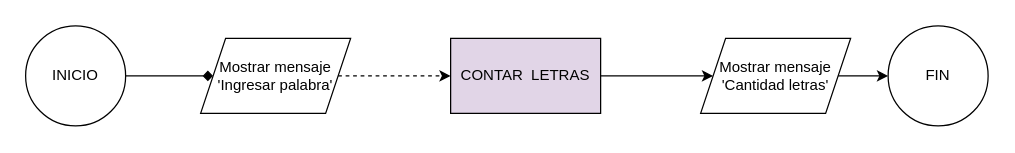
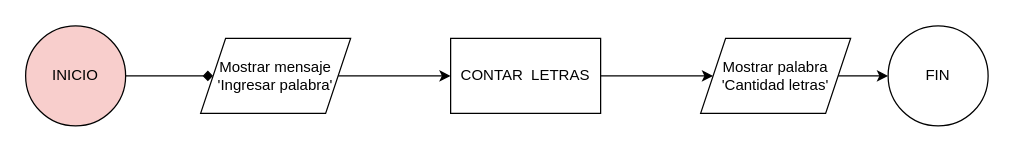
node "INICIO": fillcolor #ffffff -> #f8cecc
edge "Mostrar mensaje 'Ingresar palabra'" -> "CONTAR LETRAS": style dashed -> solid
node "CONTAR LETRAS": fillcolor #e1d5e7 -> #ffffff
node "Mostrar mensaje 'Cantidad letras'": label "Mostrar mensaje 'Cantidad letras'" -> "Mostrar palabra 'Cantidad letras'"
